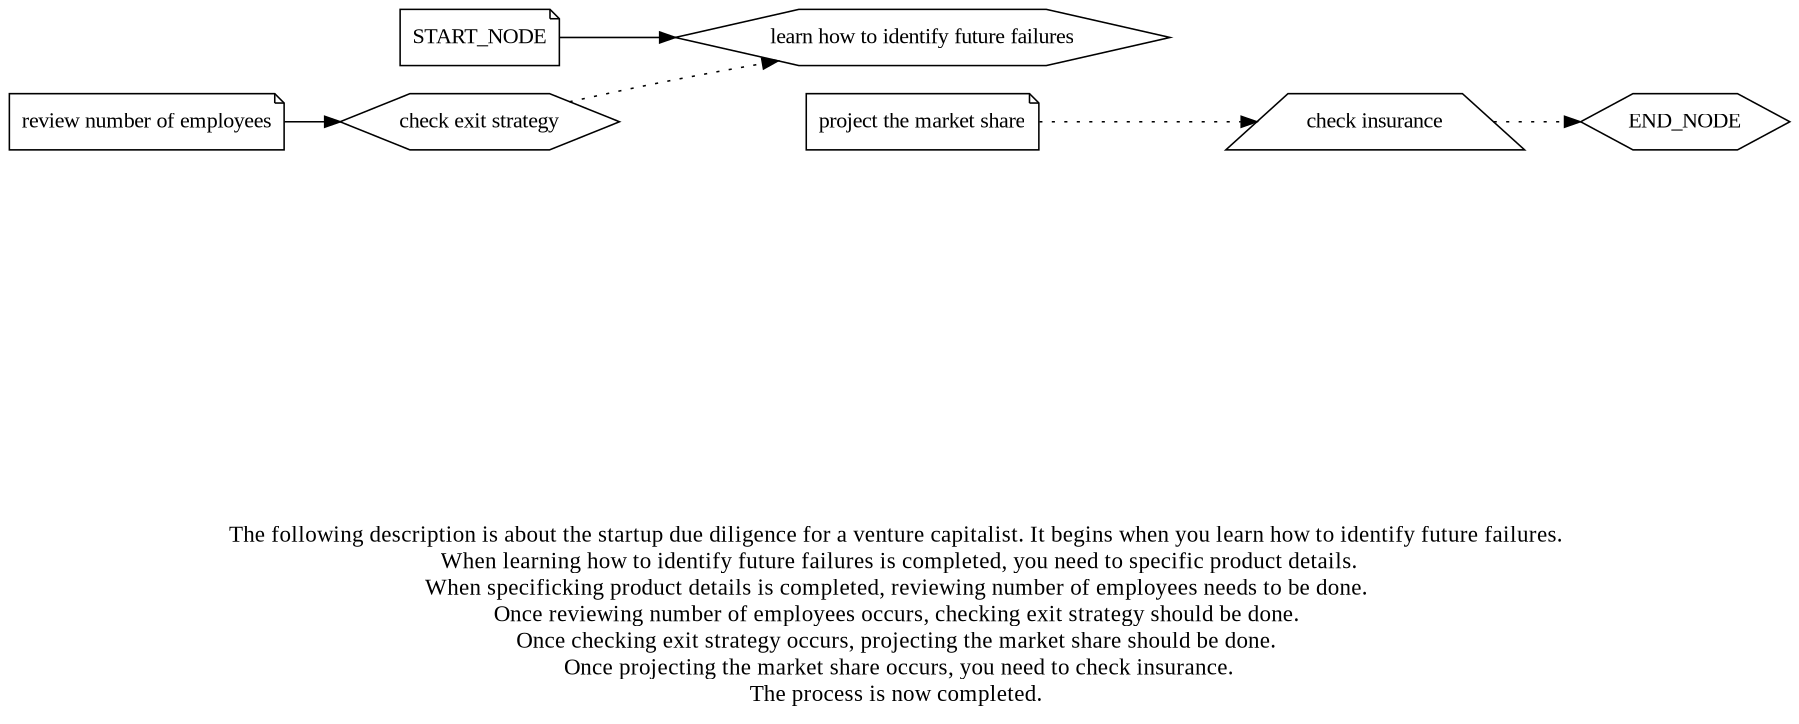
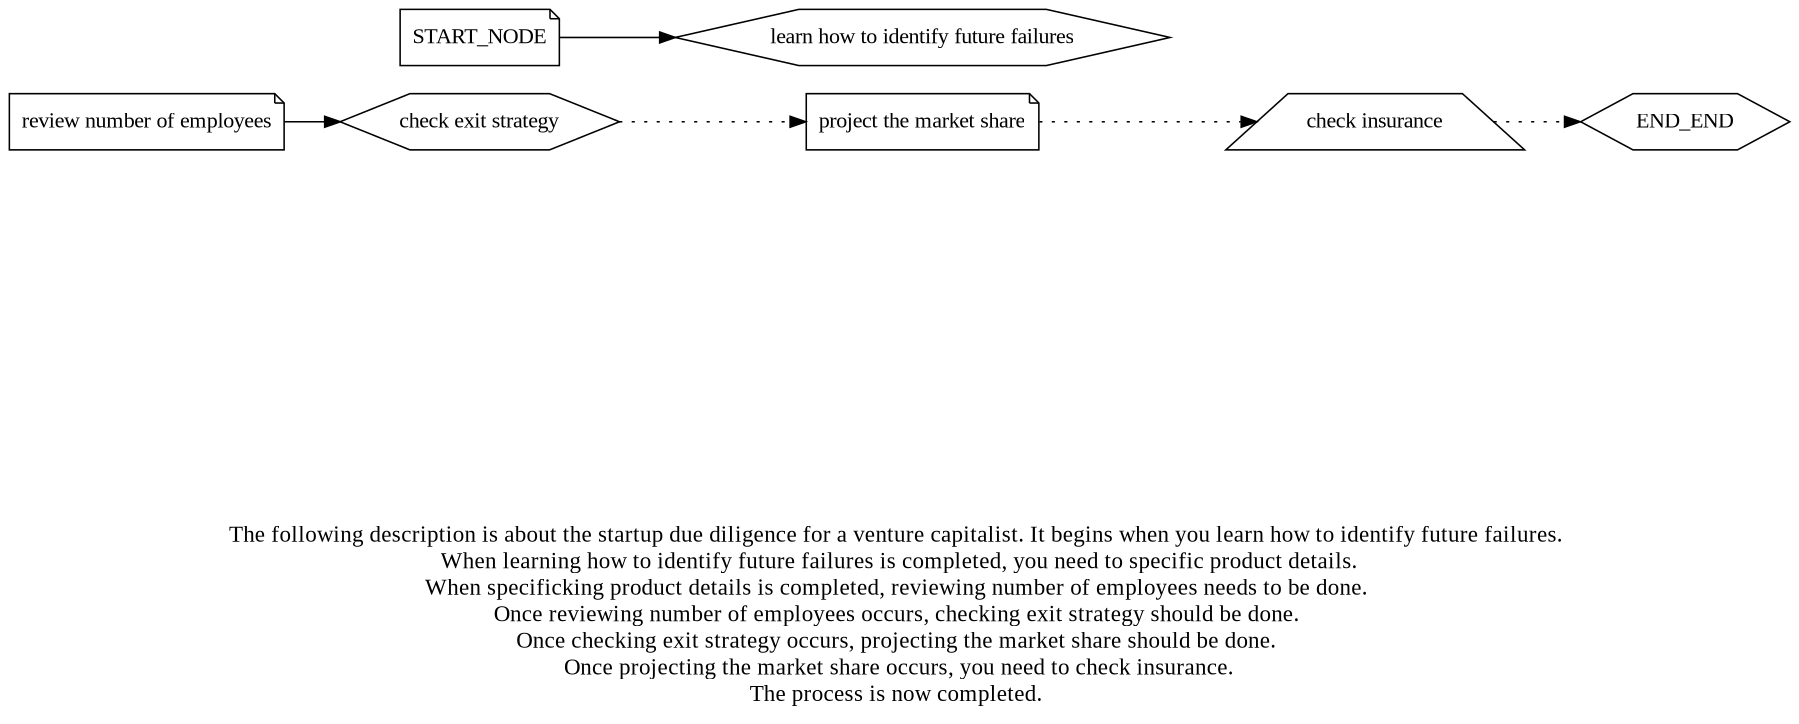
edge "check exit strategy" -> "learn how to identify future failures": now "check exit strategy" -> "project the market share"
node "END_NODE": label "END_NODE" -> "END_END"
